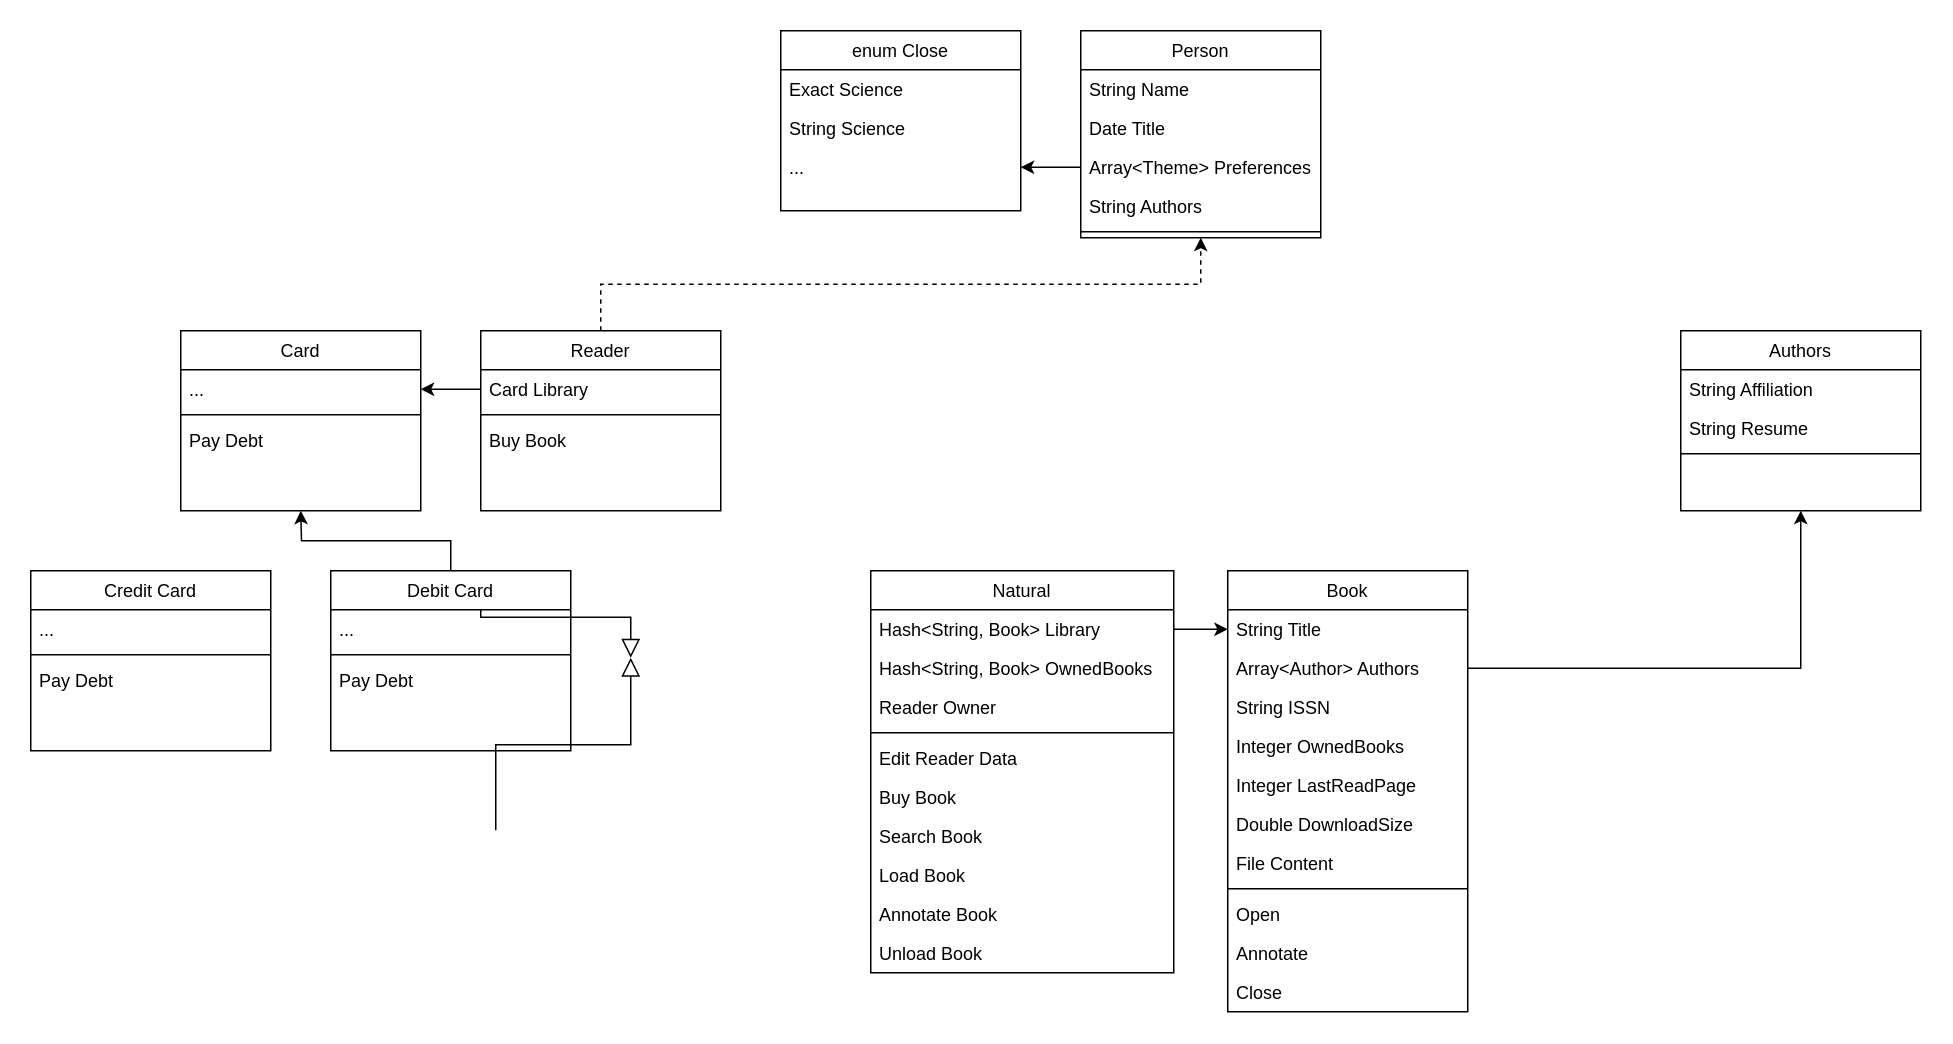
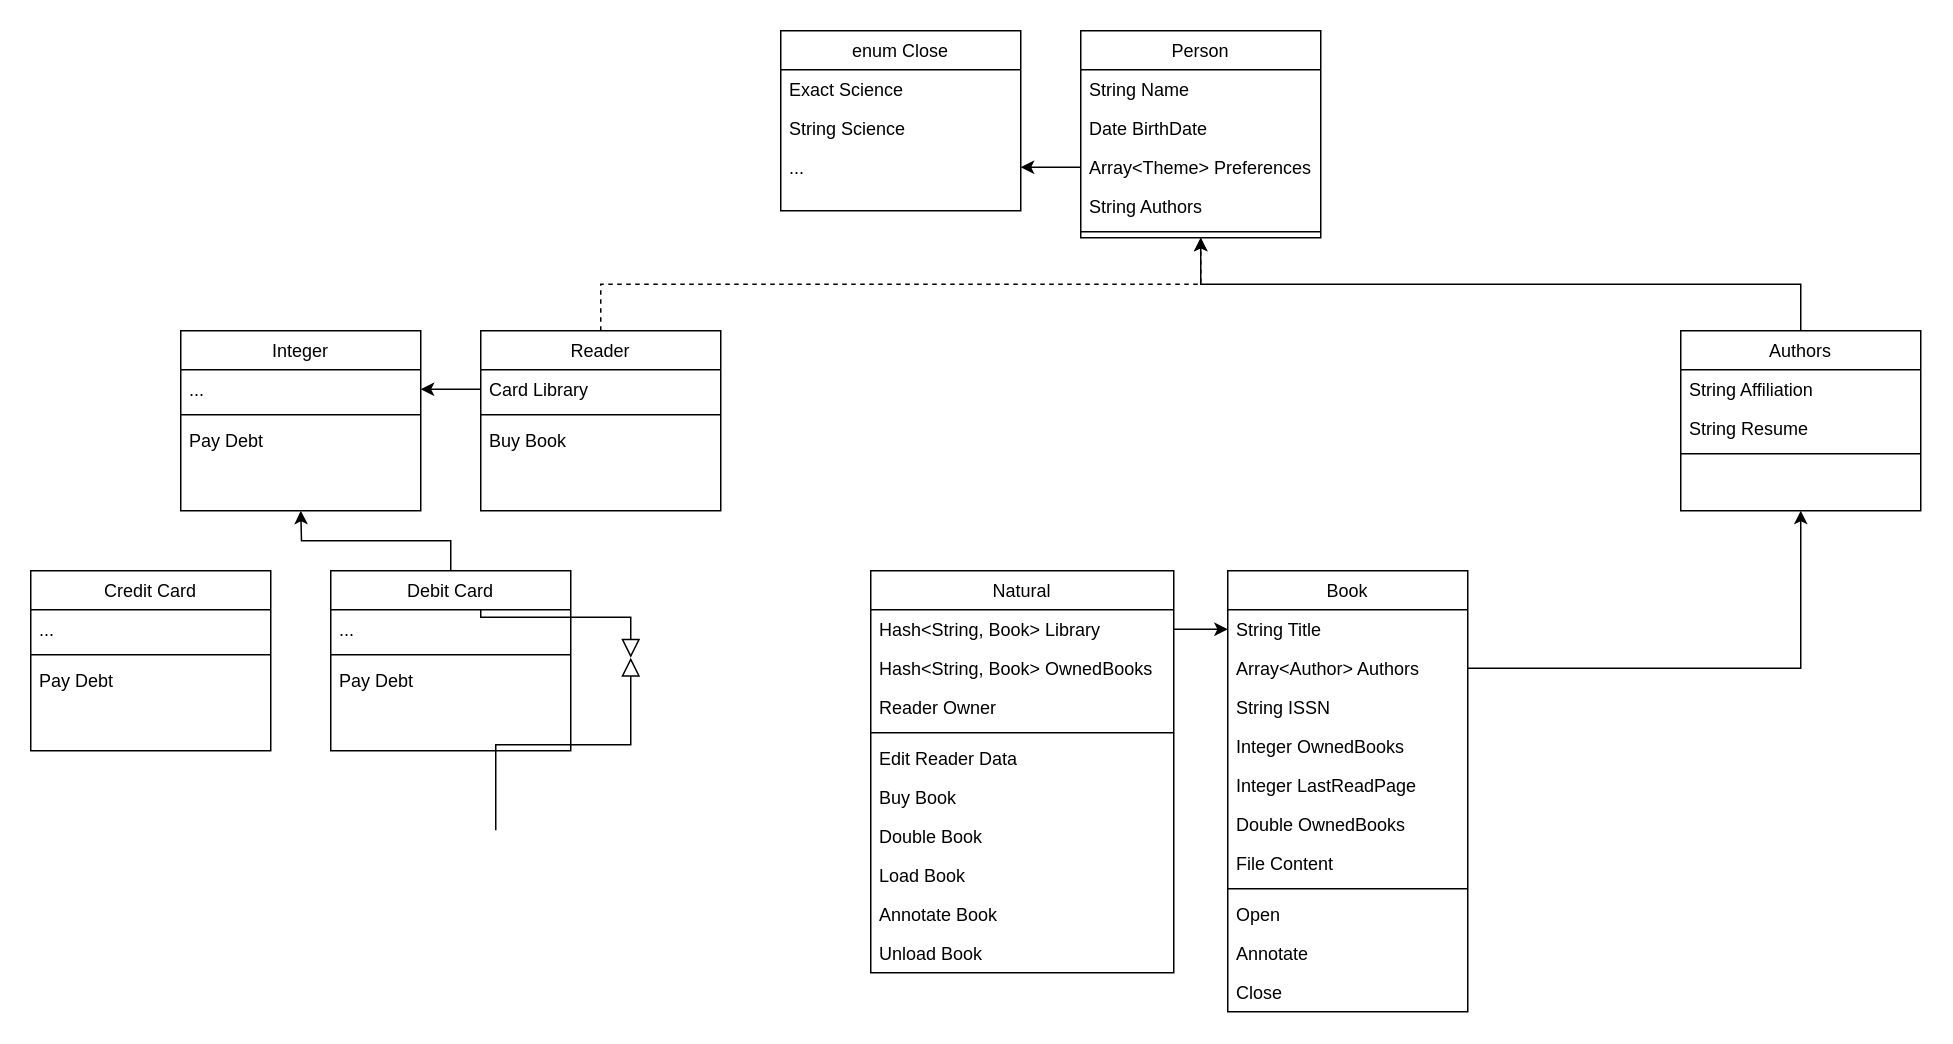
node "Date Title": label "Date Title" -> "Date BirthDate"
edge "Authors" -> "Person": added
node "Card": label "Card" -> "Integer"
node "Double DownloadSize": label "Double DownloadSize" -> "Double OwnedBooks"
node "Search Book": label "Search Book" -> "Double Book"
